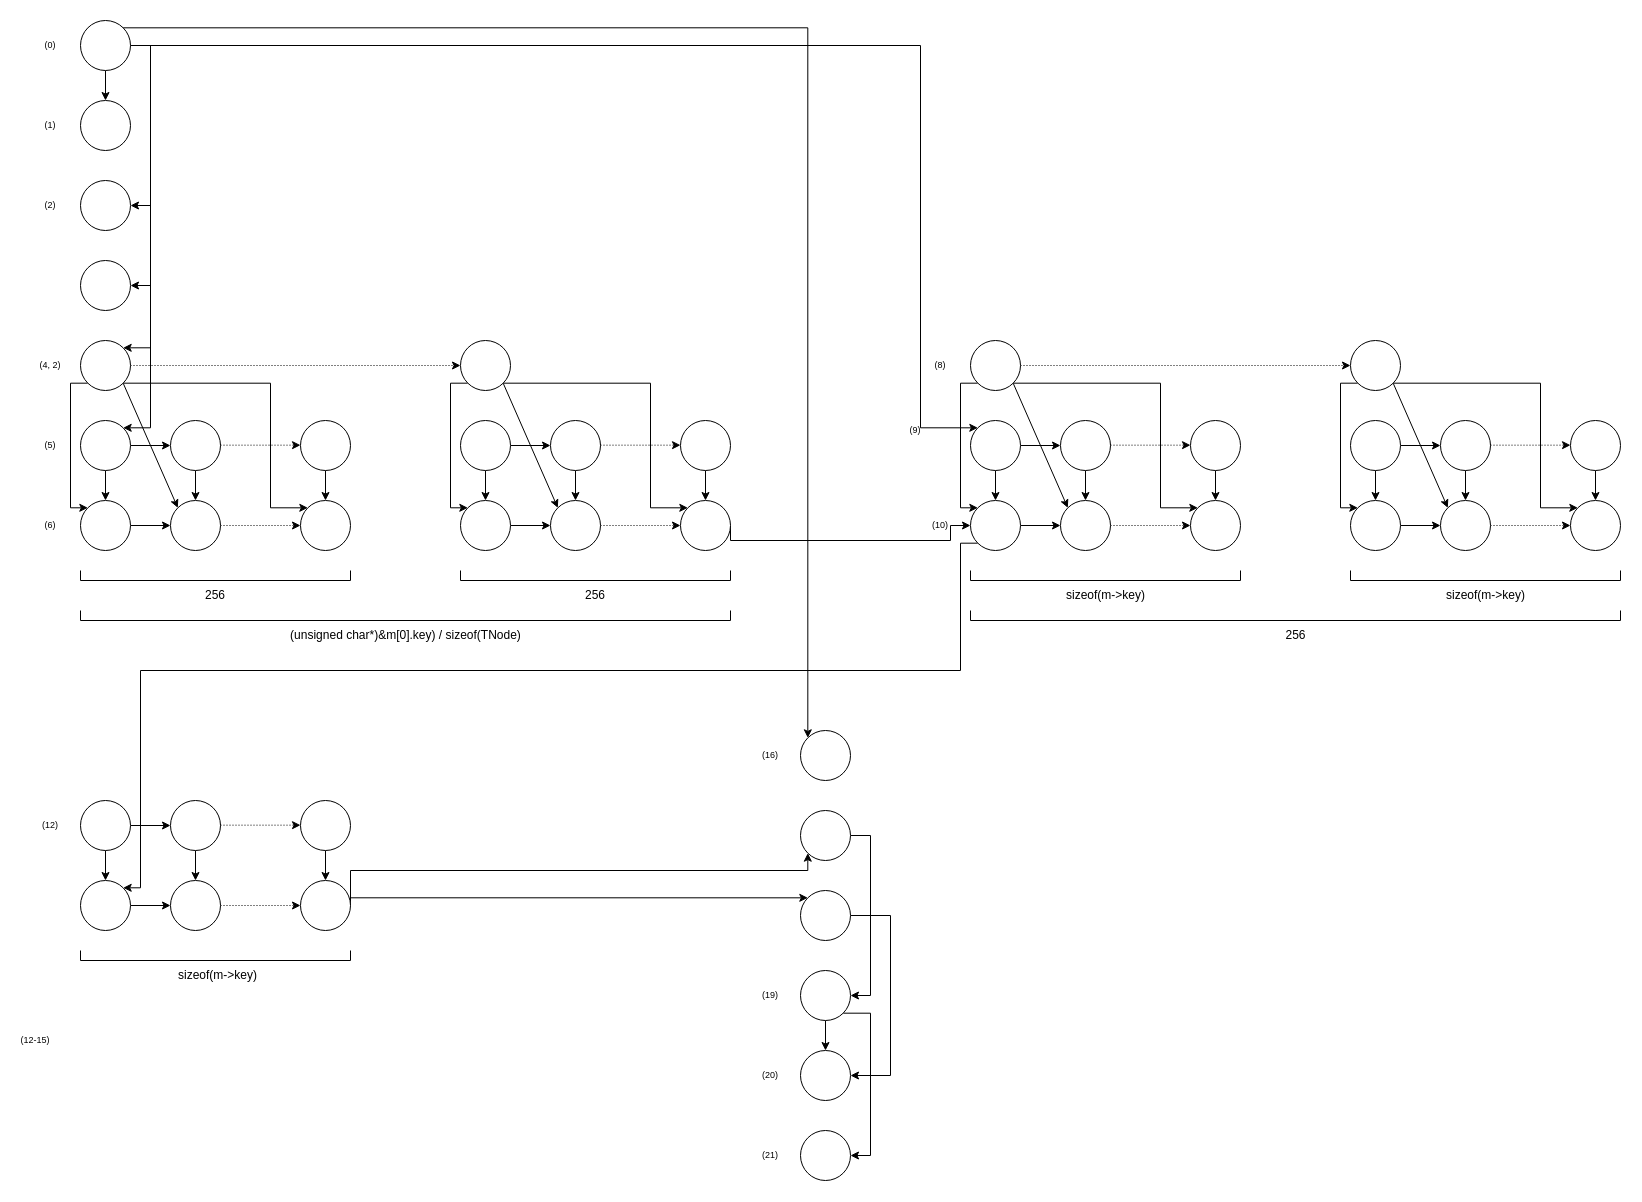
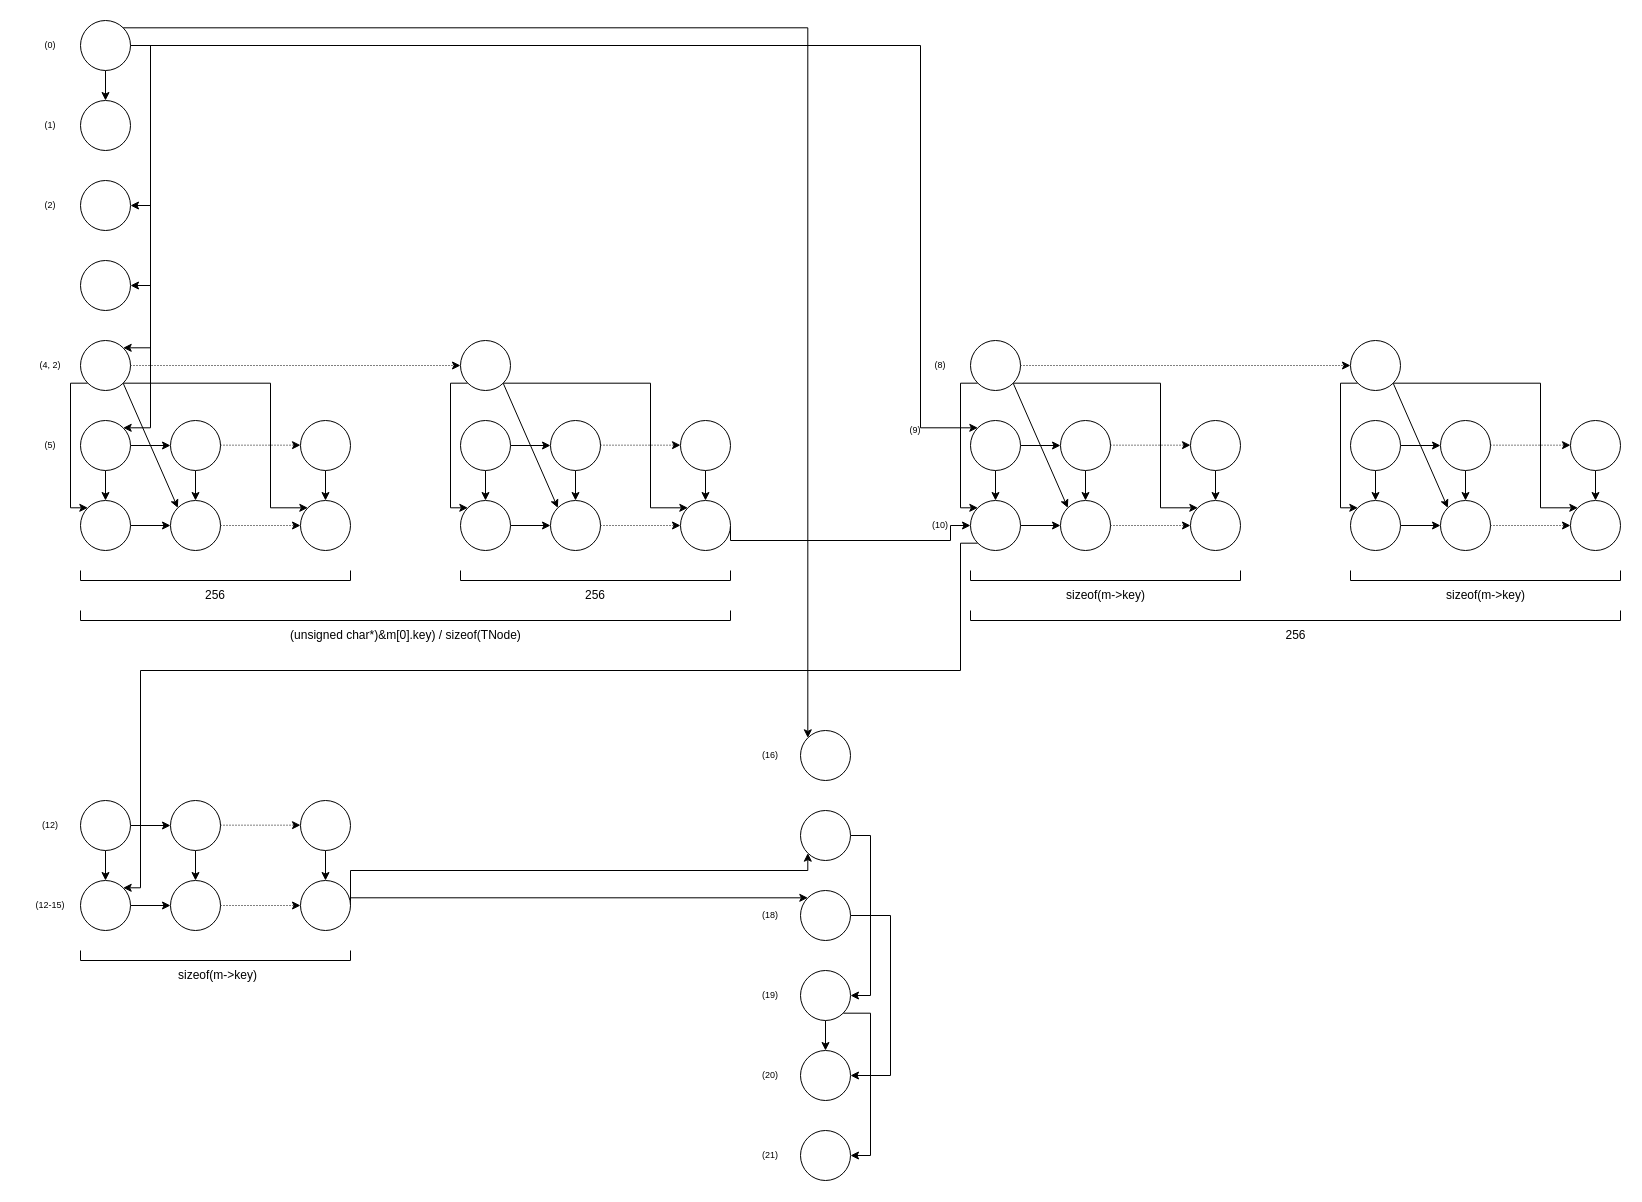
node "(6)": removed
node "(18)": added
node "(12-15)": moved (36, 1041) -> (51, 906)
